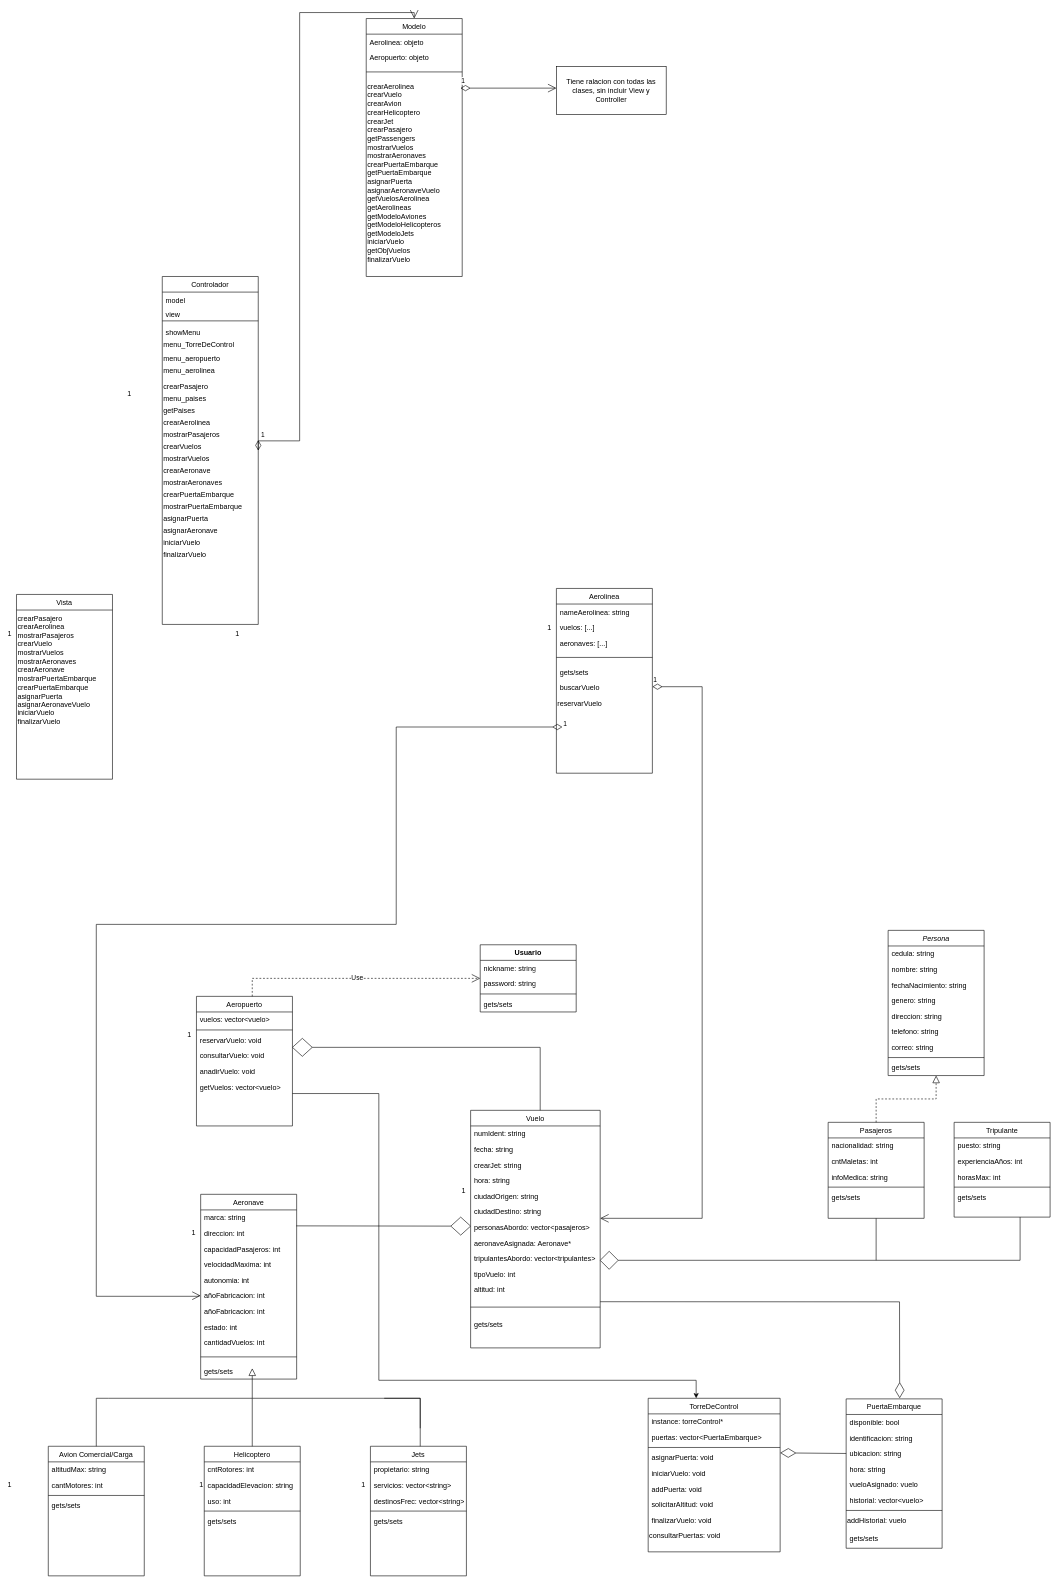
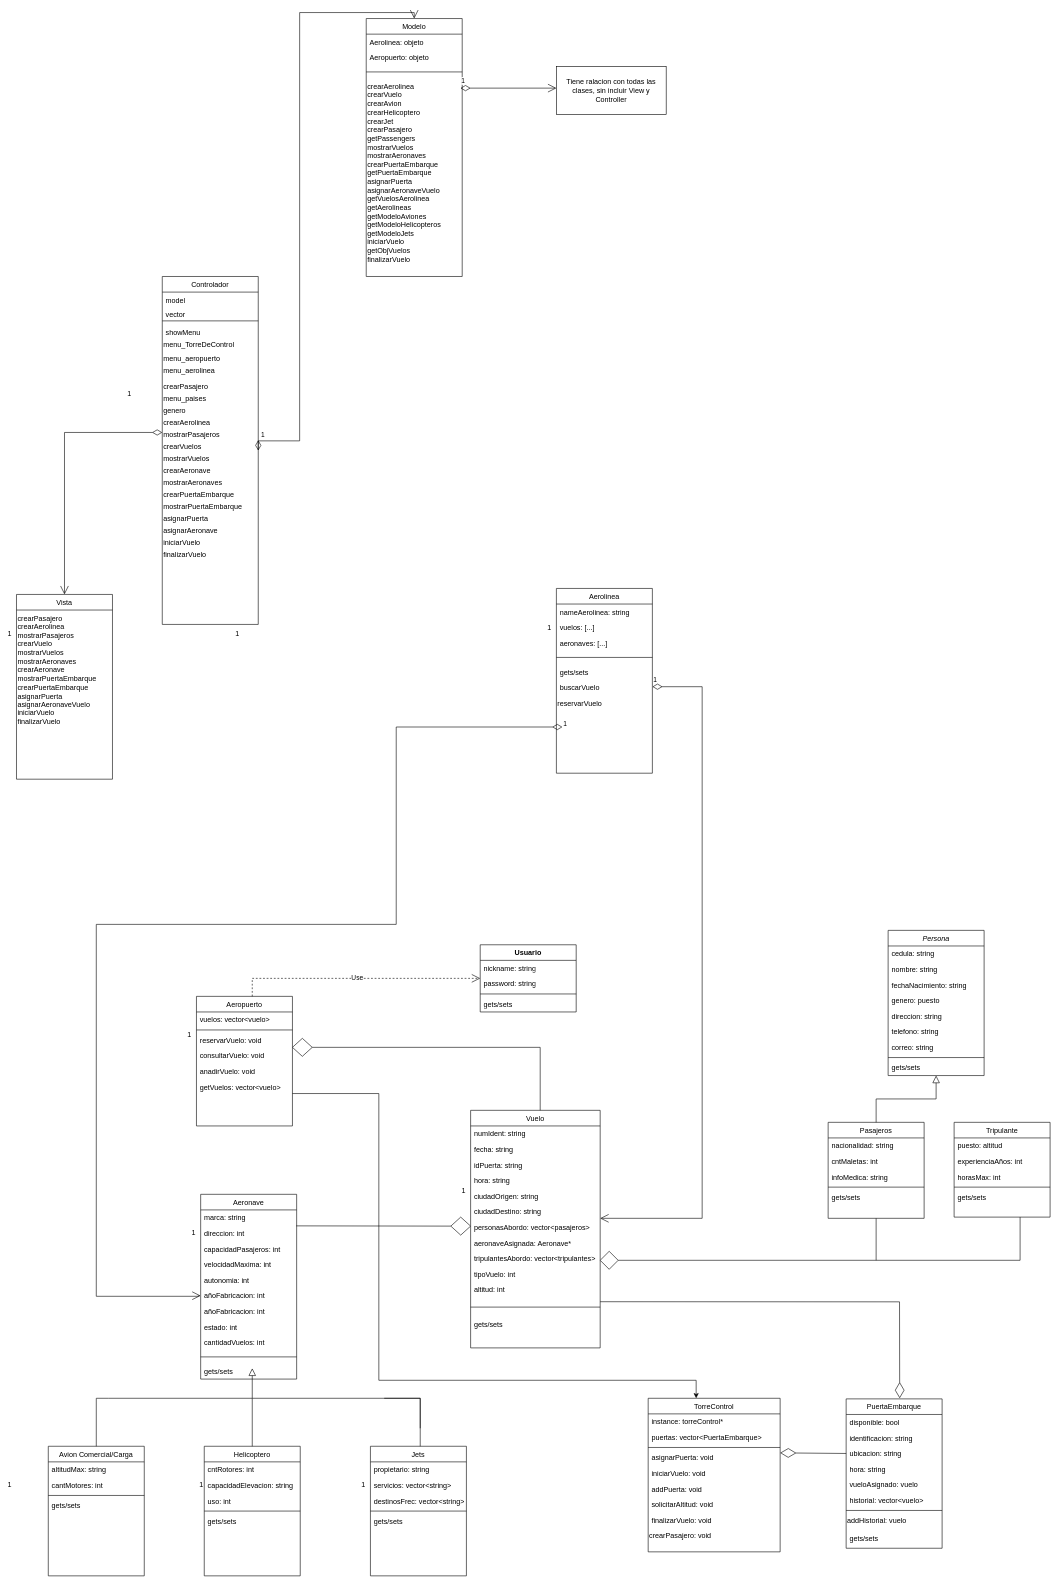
node "view": label "view" -> "vector"
node "getPaises": label "getPaises" -> "genero"
edge "mostrarPasajeros" -- "Vista": added
node "genero: string": label "genero: string" -> "genero: puesto"
edge "Pasajeros" -> "Persona": style dashed -> solid
node "puesto: string": label "puesto: string" -> "puesto: altitud"
node "crearJet: string": label "crearJet: string" -> "idPuerta: string"
node "TorreDeControl": label "TorreDeControl" -> "TorreControl"
node "consultarPuertas: void": label "consultarPuertas: void" -> "crearPasajero: void"
